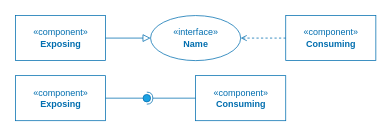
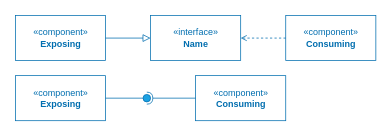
node "«interface» Name": shape ellipse -> rectangle
